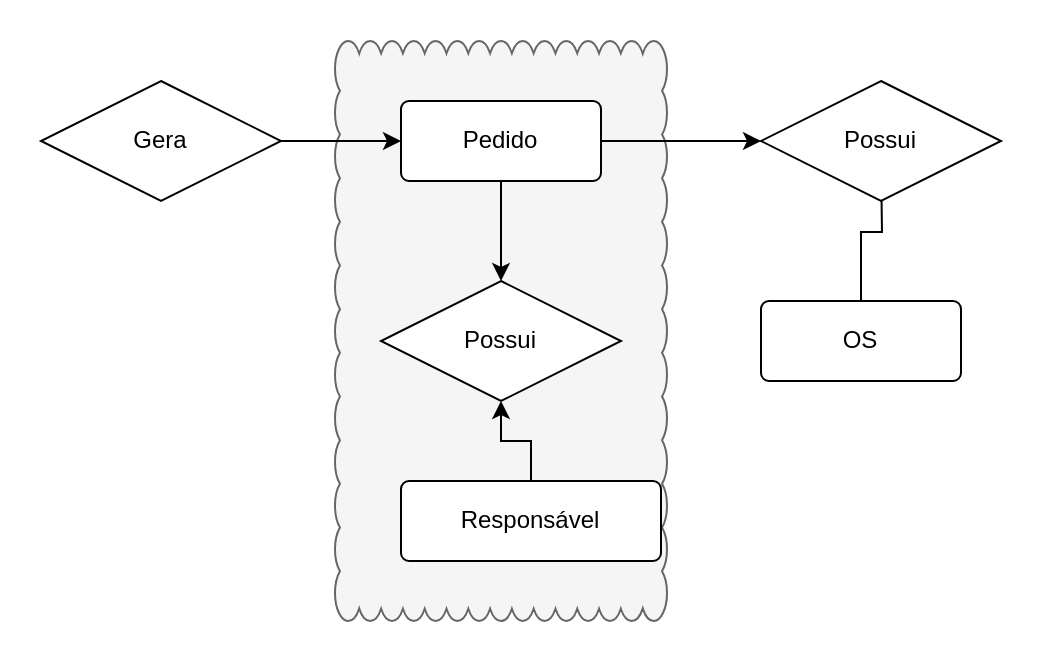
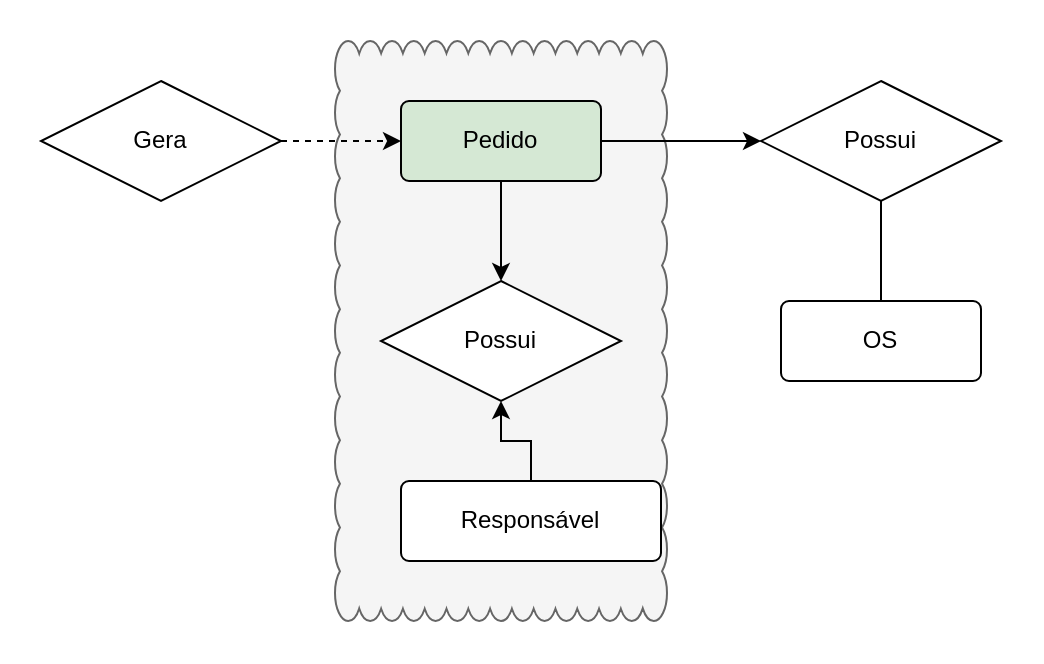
edge "Gera" -> "Pedido": style solid -> dashed
node "Pedido": fillcolor #ffffff -> #d5e8d4
node "OS": moved (861, 341) -> (881, 341)
